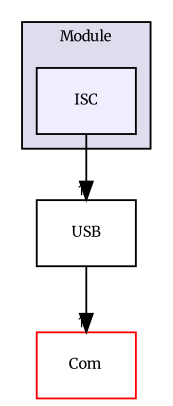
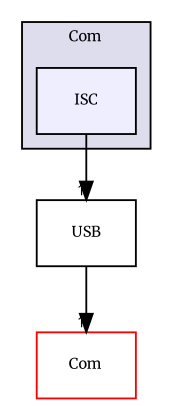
cluster "Module": label "Module" -> "Com"
